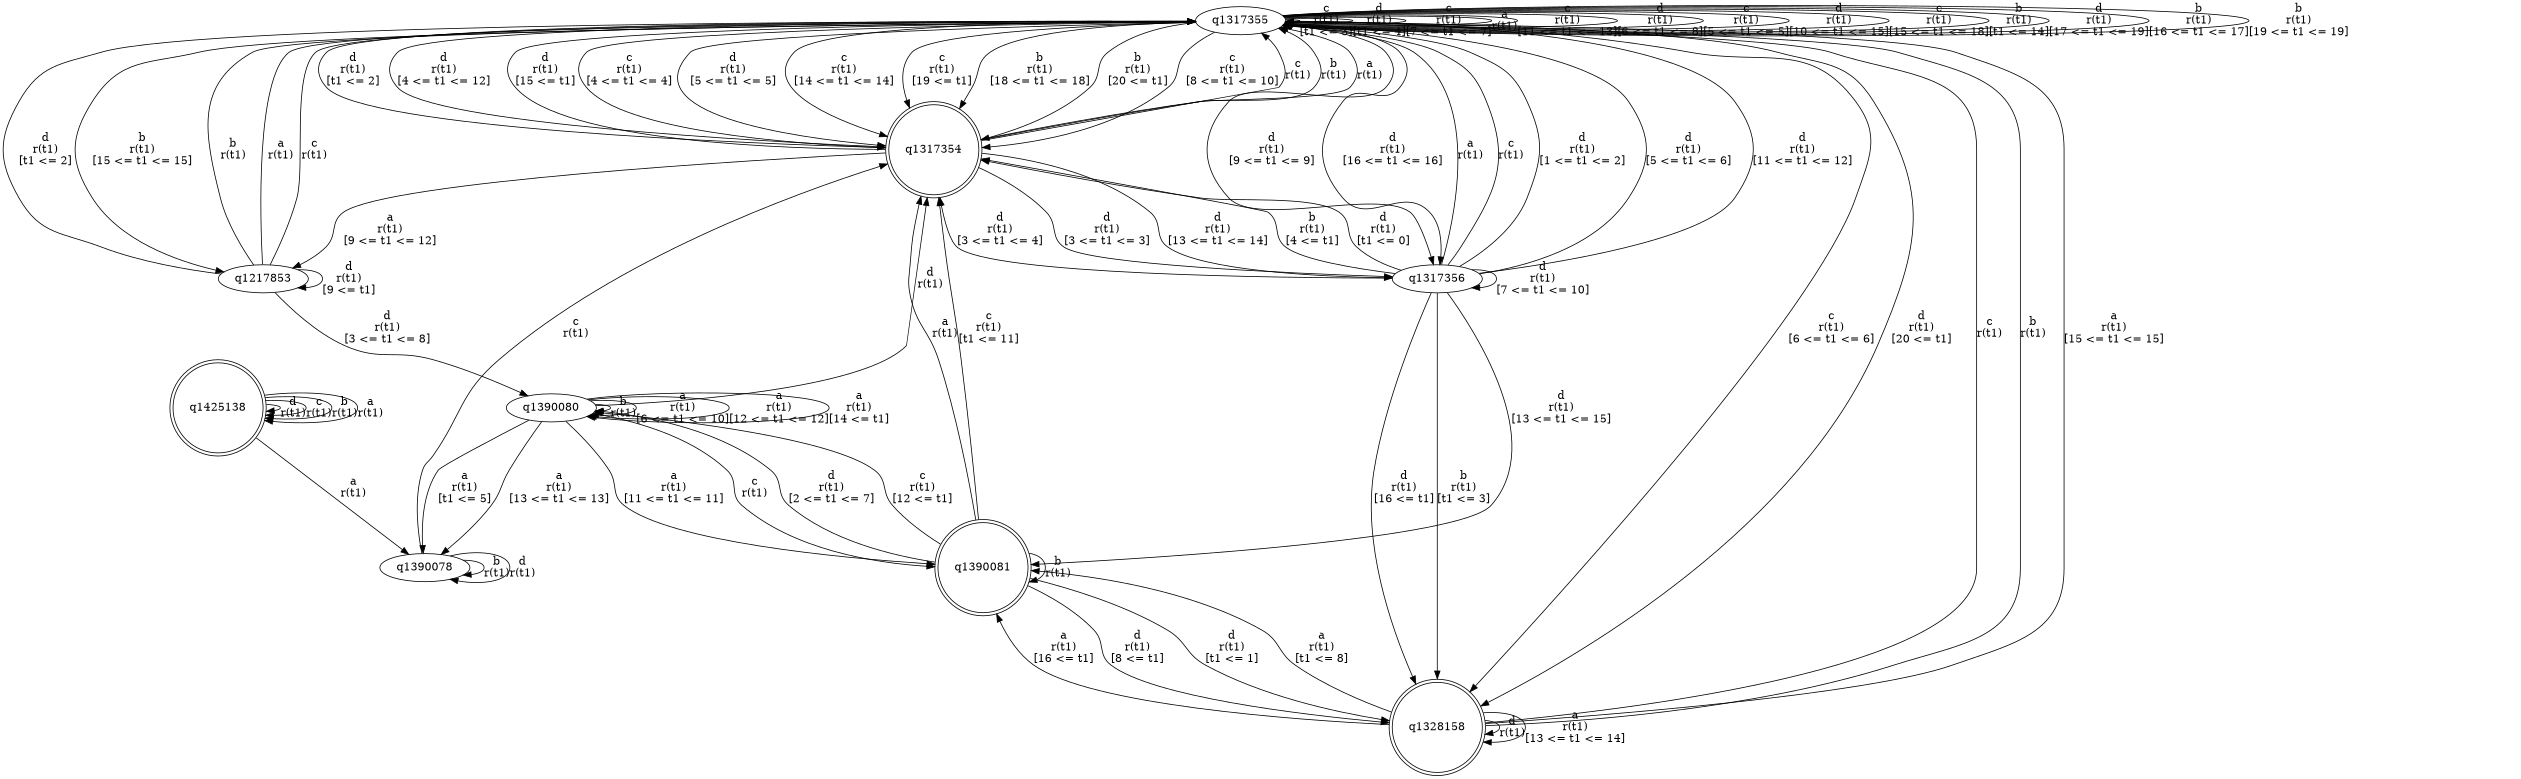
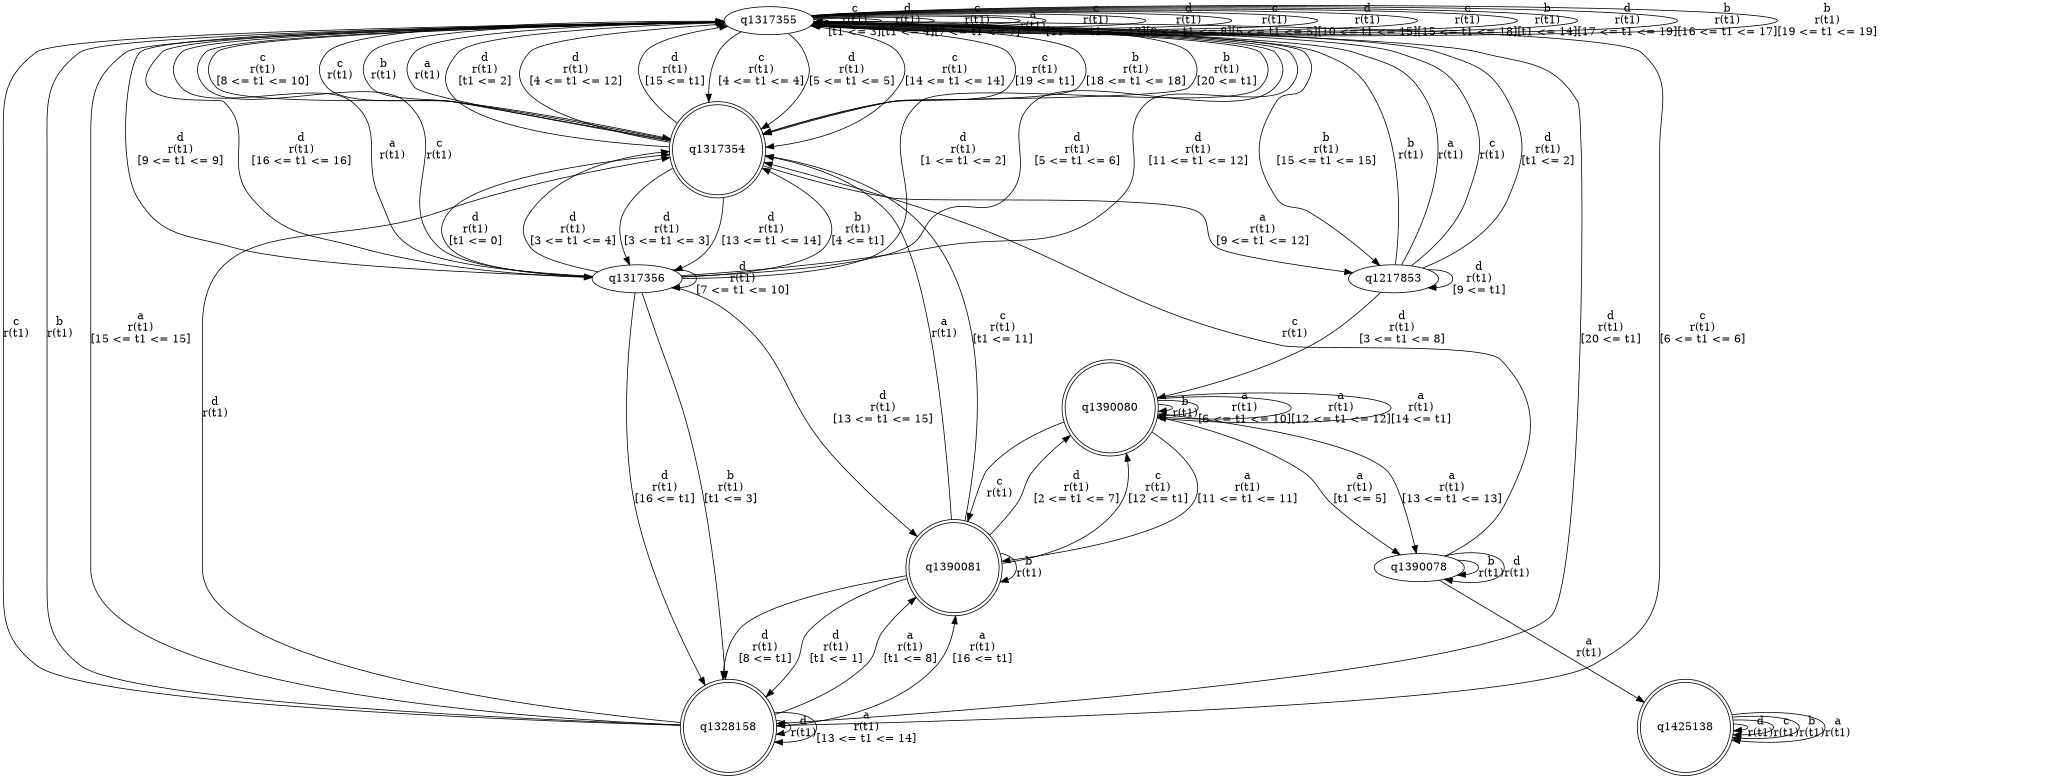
edge "q1390080" -> "q1317354": now "q1328158" -> "q1317354"
node "q1390080": shape ellipse -> doublecircle
edge "q1425138" -> "q1390078": reversed
